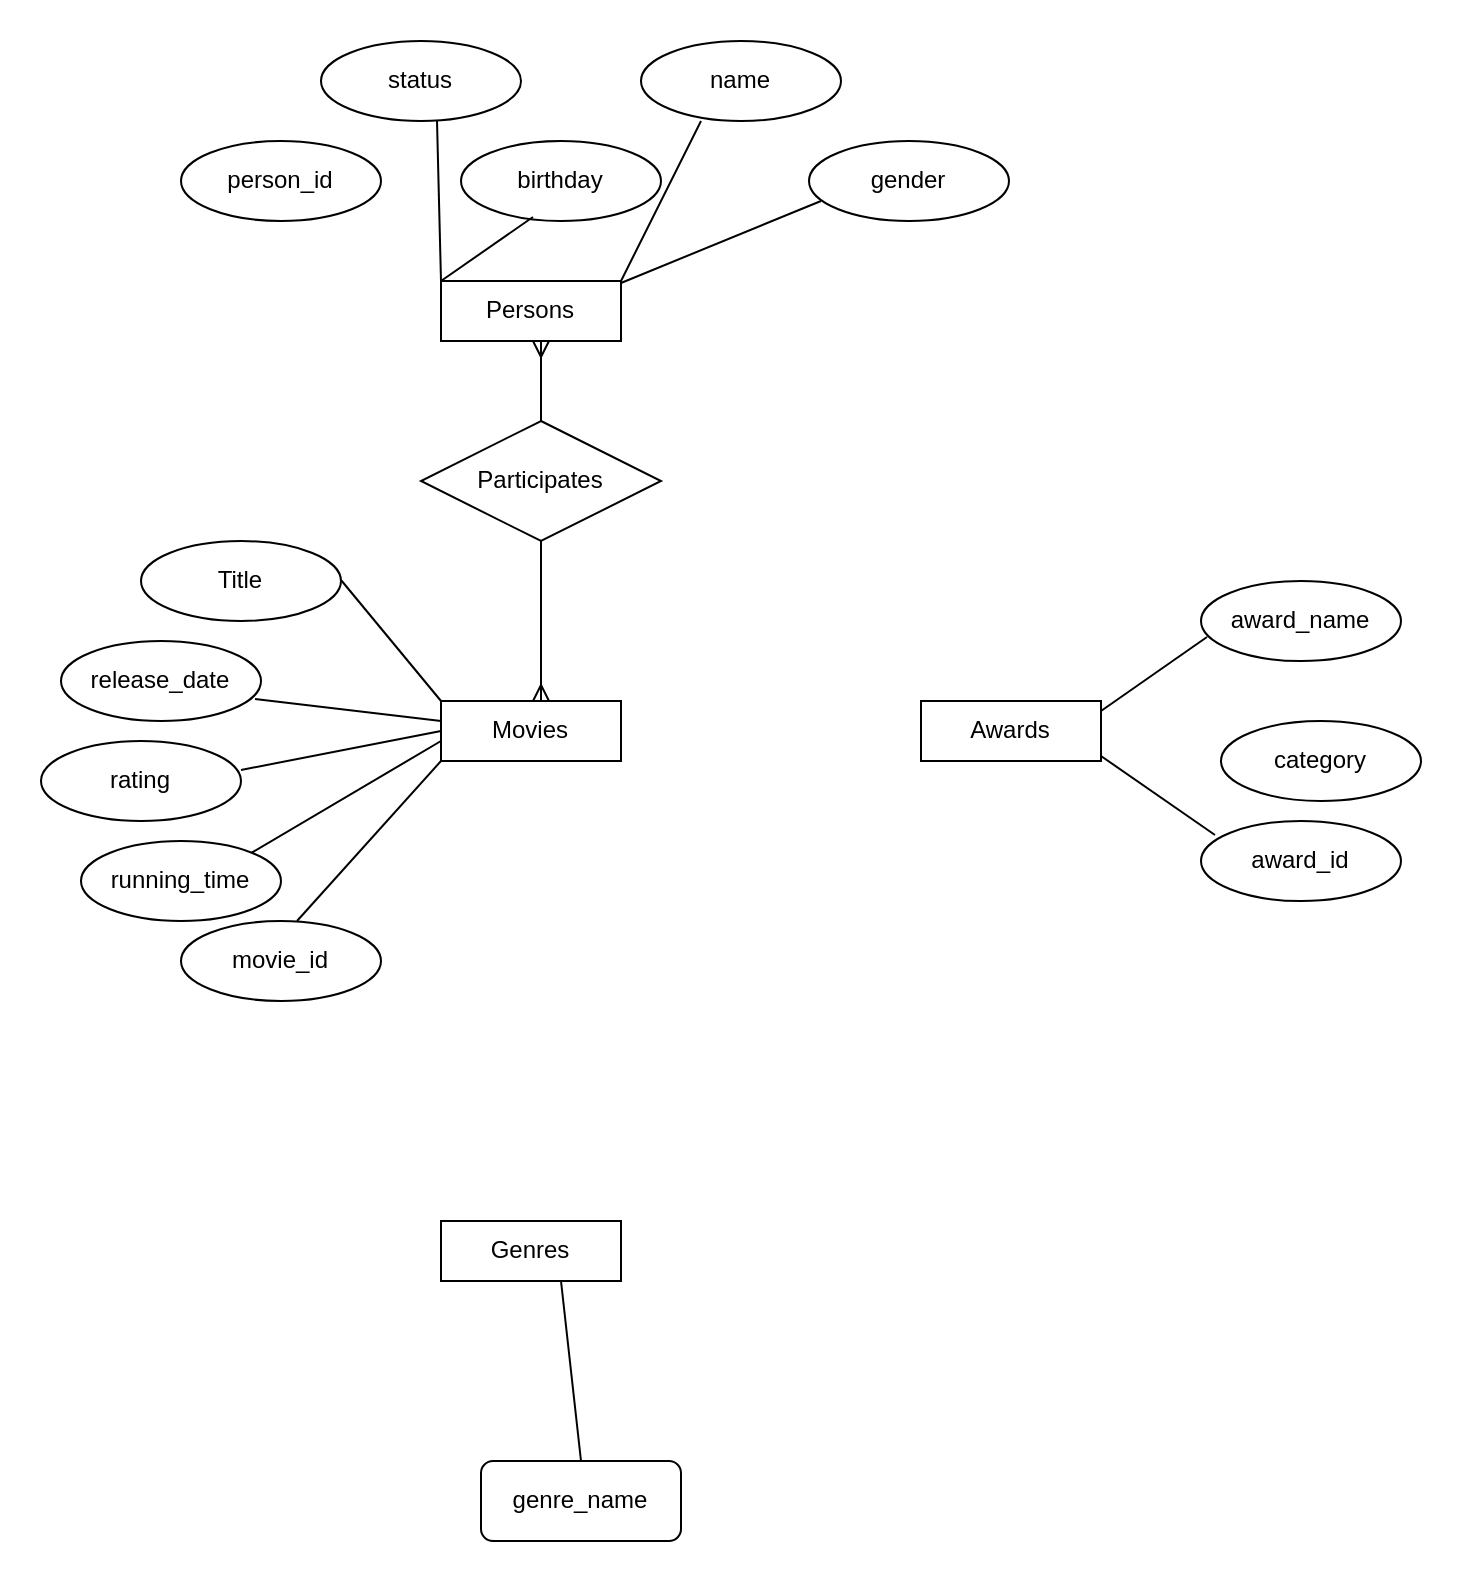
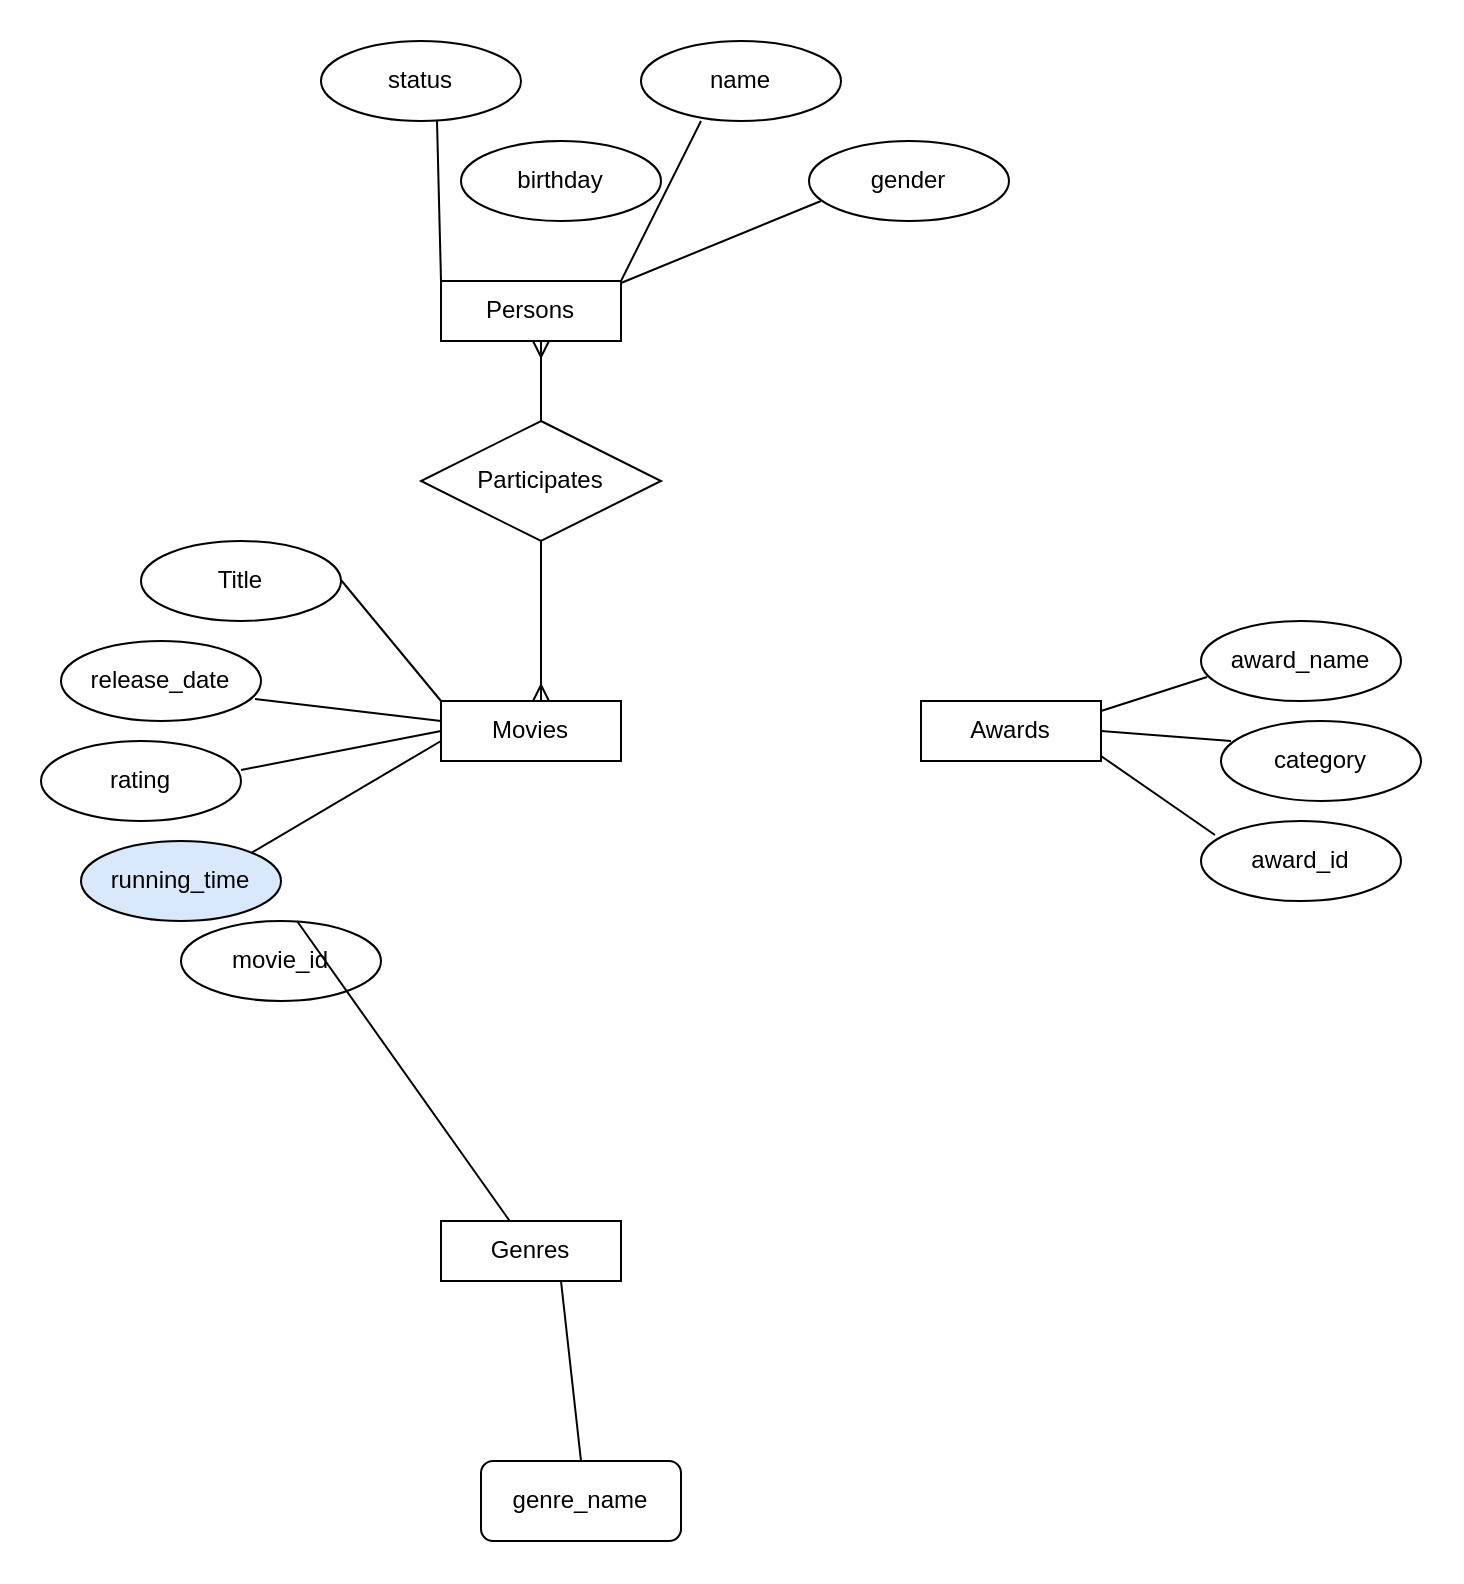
node "person_id": removed
edge "birthday" -- "Persons": removed
node "award_name": moved (1301, 621) -> (1301, 661)
edge "Awards" -- "category": added
edge "Movies" -- "movie_id": now "Genres" -- "movie_id"
node "running_time": fillcolor #ffffff -> #dae8fc
